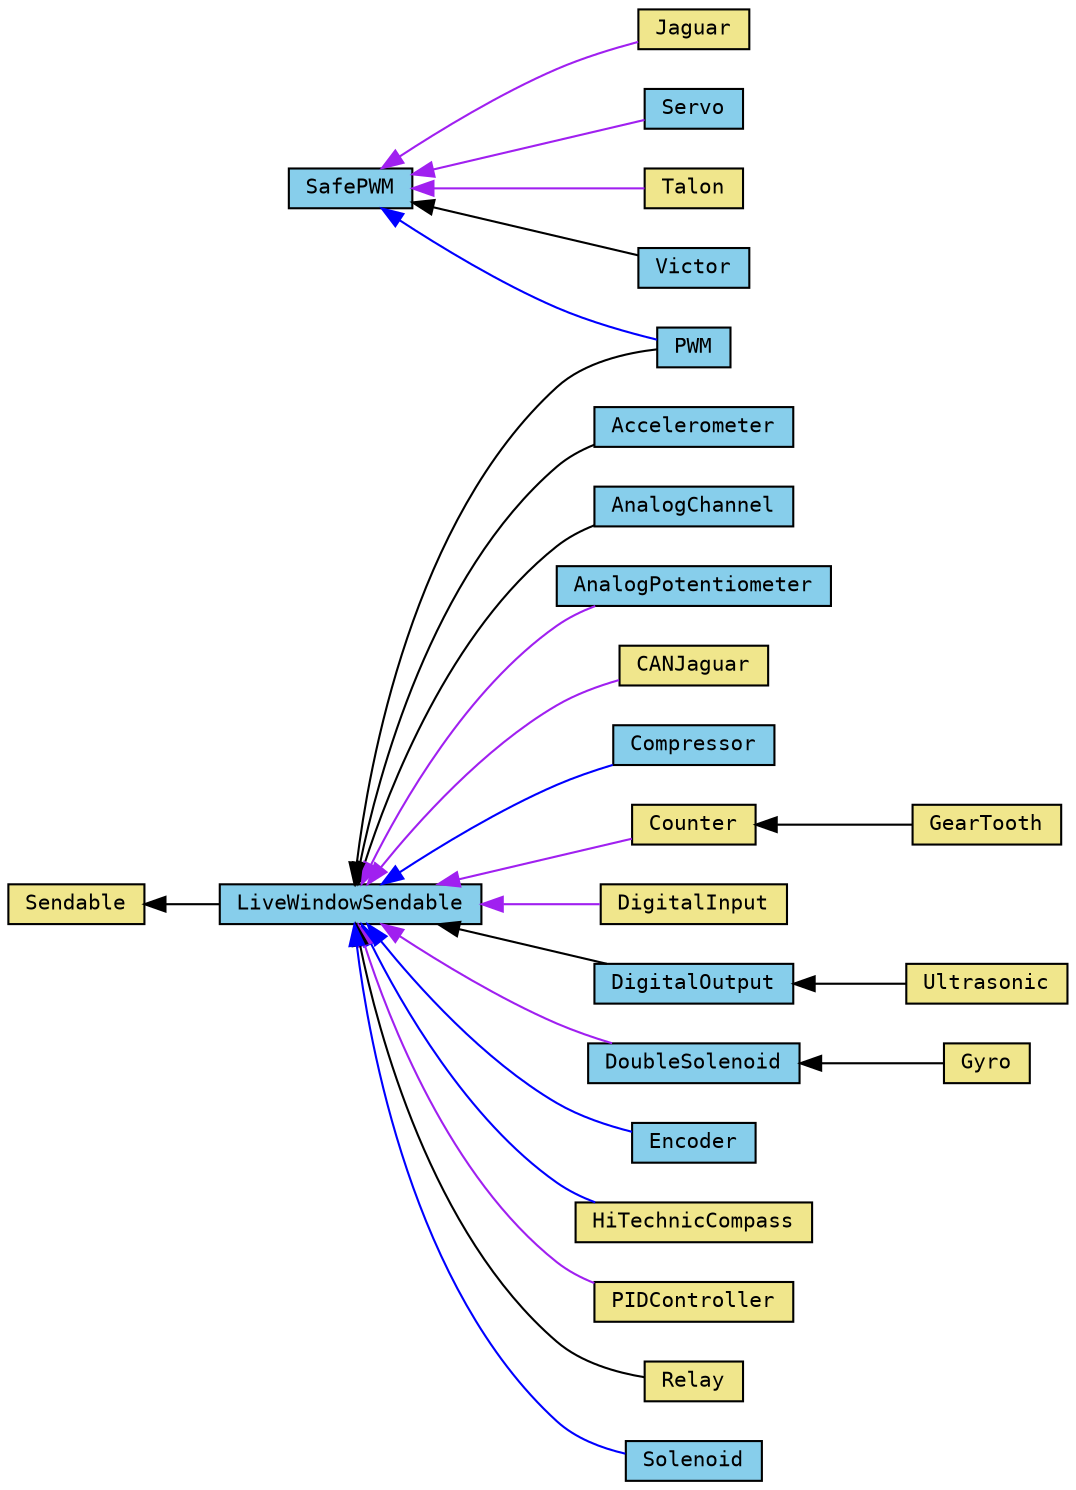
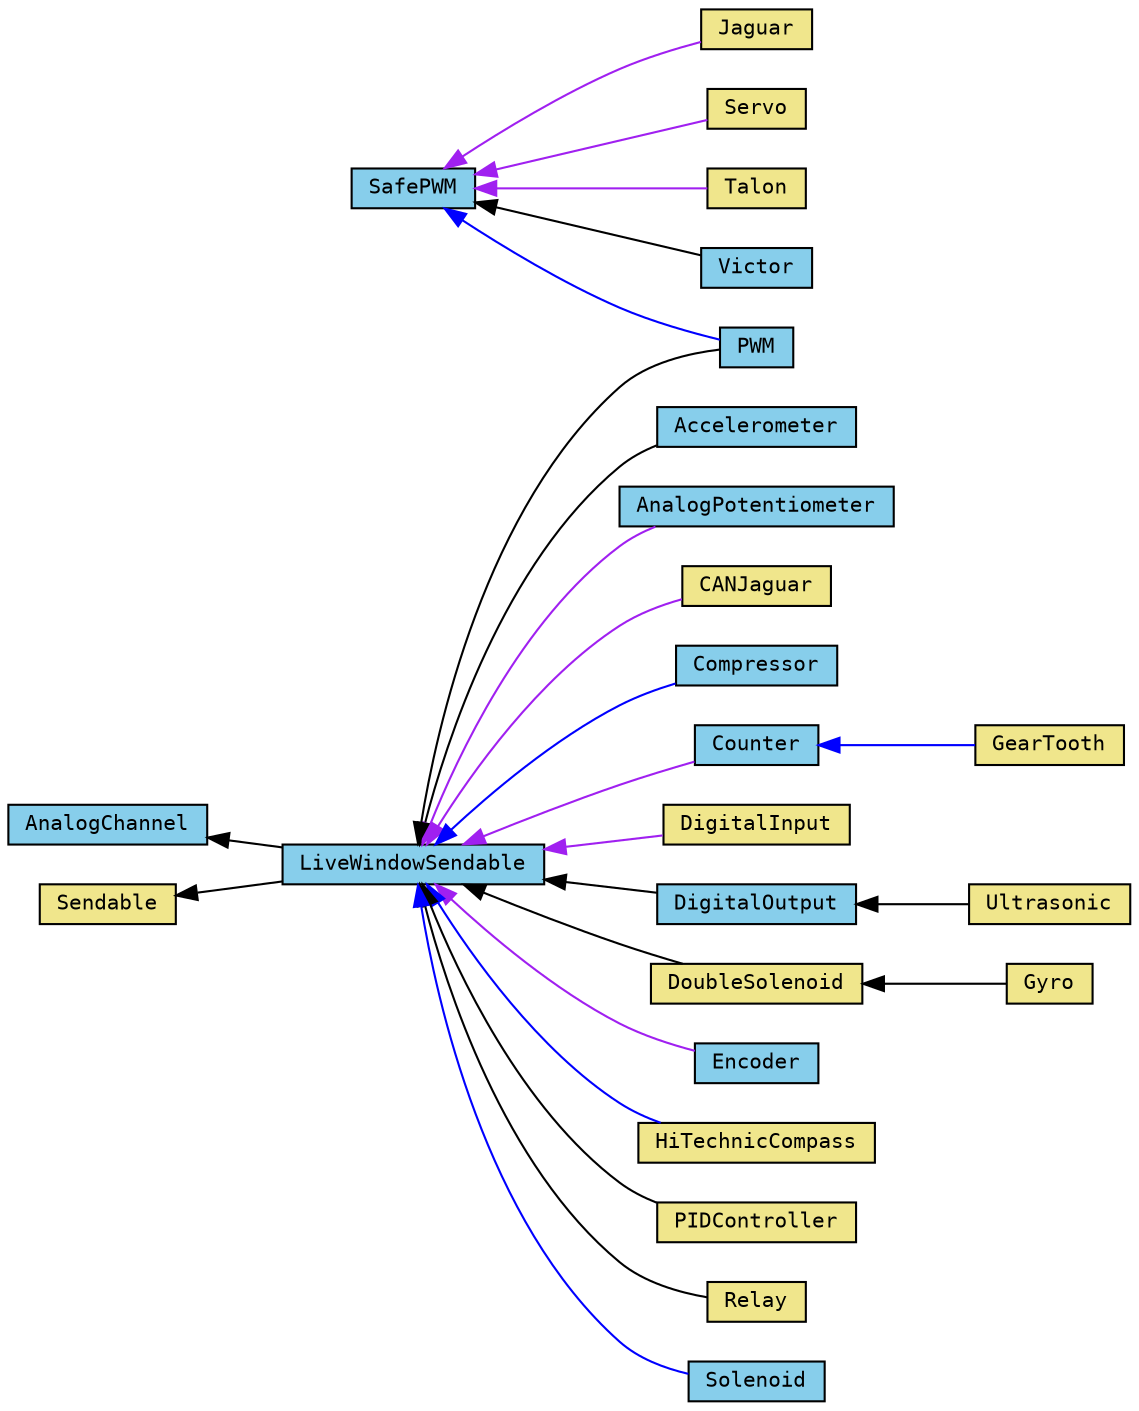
node "Servo": fillcolor skyblue -> khaki
edge "AnalogChannel" -> "LiveWindowSendable": reversed
node "Counter": fillcolor khaki -> skyblue
edge "GearTooth" -> "Counter": color black -> blue
edge "DoubleSolenoid" -> "LiveWindowSendable": color purple -> black
edge "Encoder" -> "LiveWindowSendable": color blue -> purple
node "DoubleSolenoid": fillcolor skyblue -> khaki
edge "PIDController" -> "LiveWindowSendable": color purple -> black
